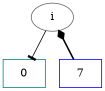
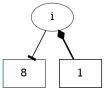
node "0": label "0" -> "8"
node "7": label "7" -> "1"
